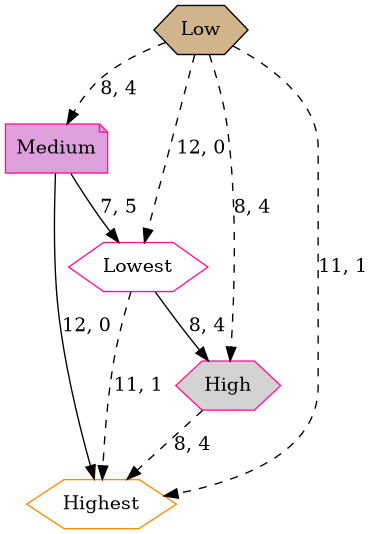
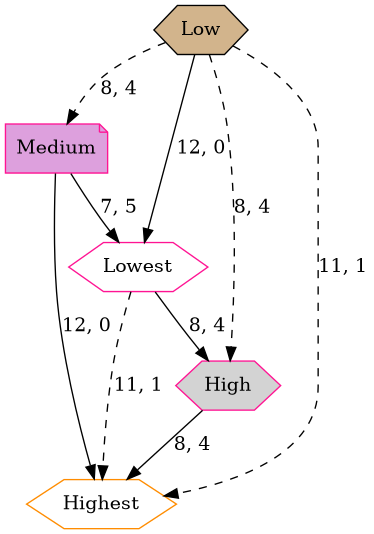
edge "Low" -> "Lowest": style dashed -> solid
edge "High" -> "Highest": style dashed -> solid
